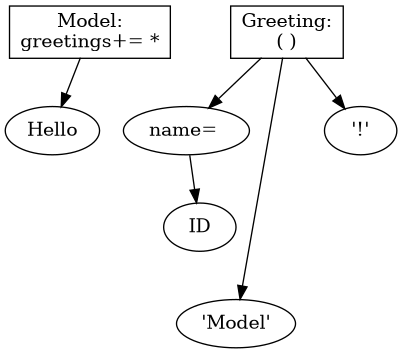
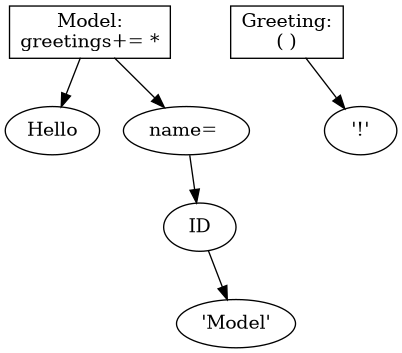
edge "Greeting: ( )" -> "name=": now "Model: greetings+= *" -> "name="
edge "Greeting: ( )" -> "'Model'": now "ID" -> "'Model'"
